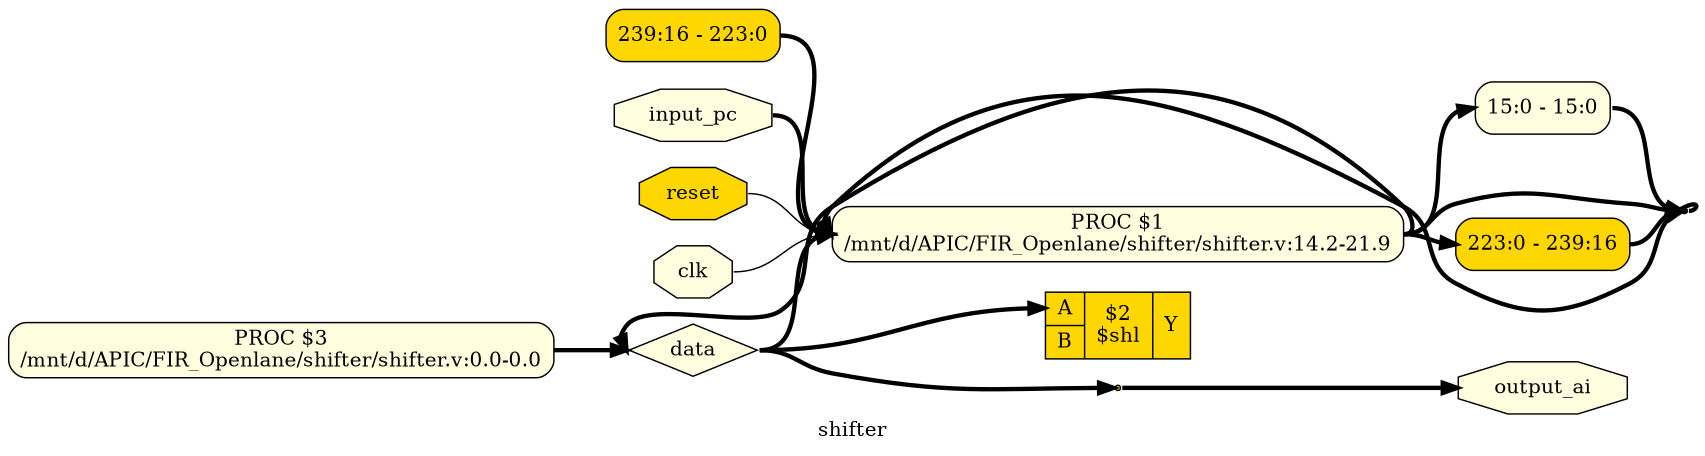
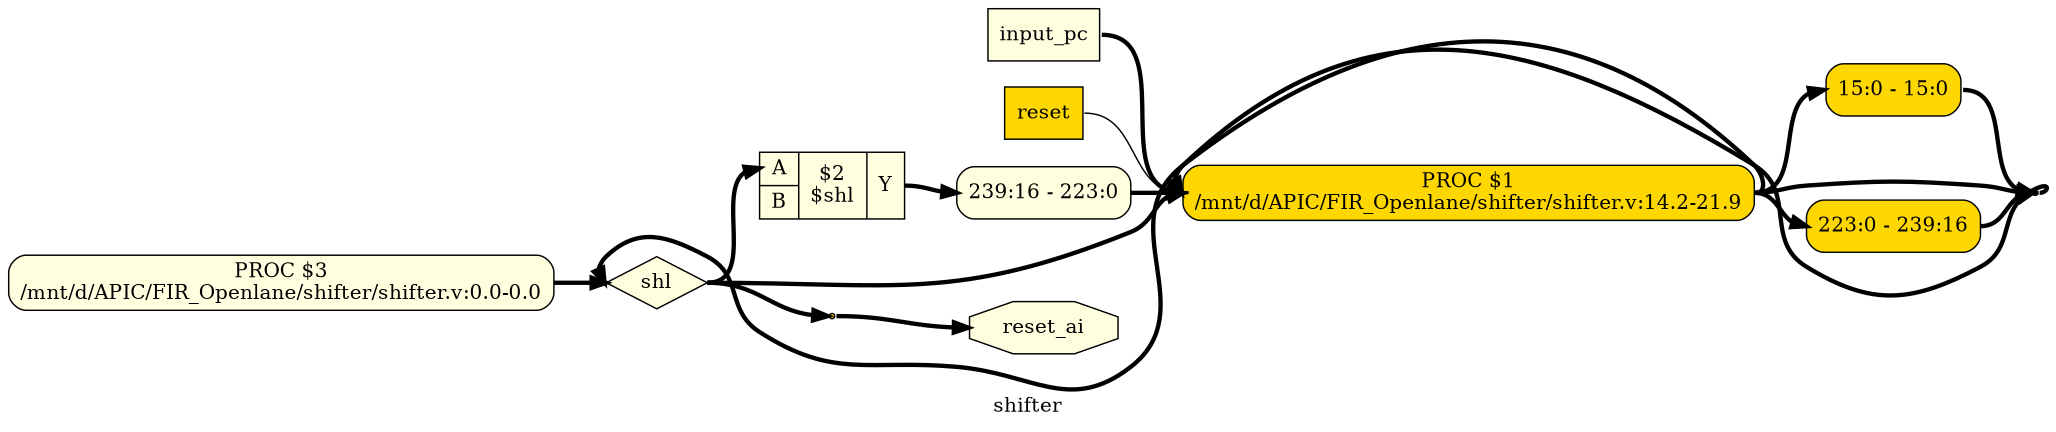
node "239:16 - 223:0": fillcolor gold -> lightyellow
node "15:0 - 15:0": fillcolor lightyellow -> gold
node "input_pc": shape octagon -> box
edge "A" -> "239:16 - 223:0": added
node "reset": shape octagon -> box
node "PROC $1 /mnt/d/APIC/FIR_Openlane/shifter/shifter.v:14.2-21.9": fillcolor lightyellow -> gold
node "clk": removed
node "A": fillcolor gold -> lightyellow
node "data": label "data" -> "shl"
node "output_ai": label "output_ai" -> "reset_ai"
